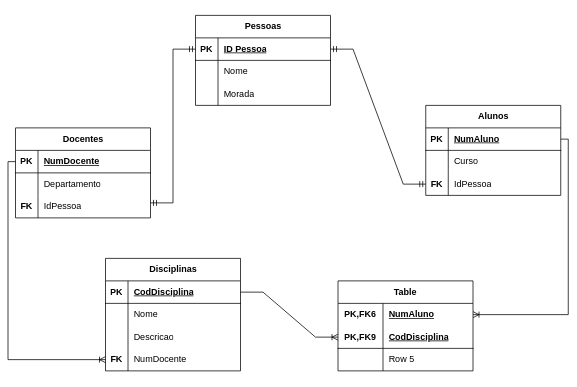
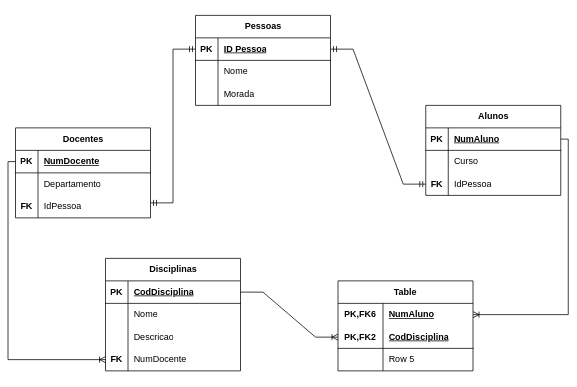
node "PK,FK9": label "PK,FK9" -> "PK,FK2"
